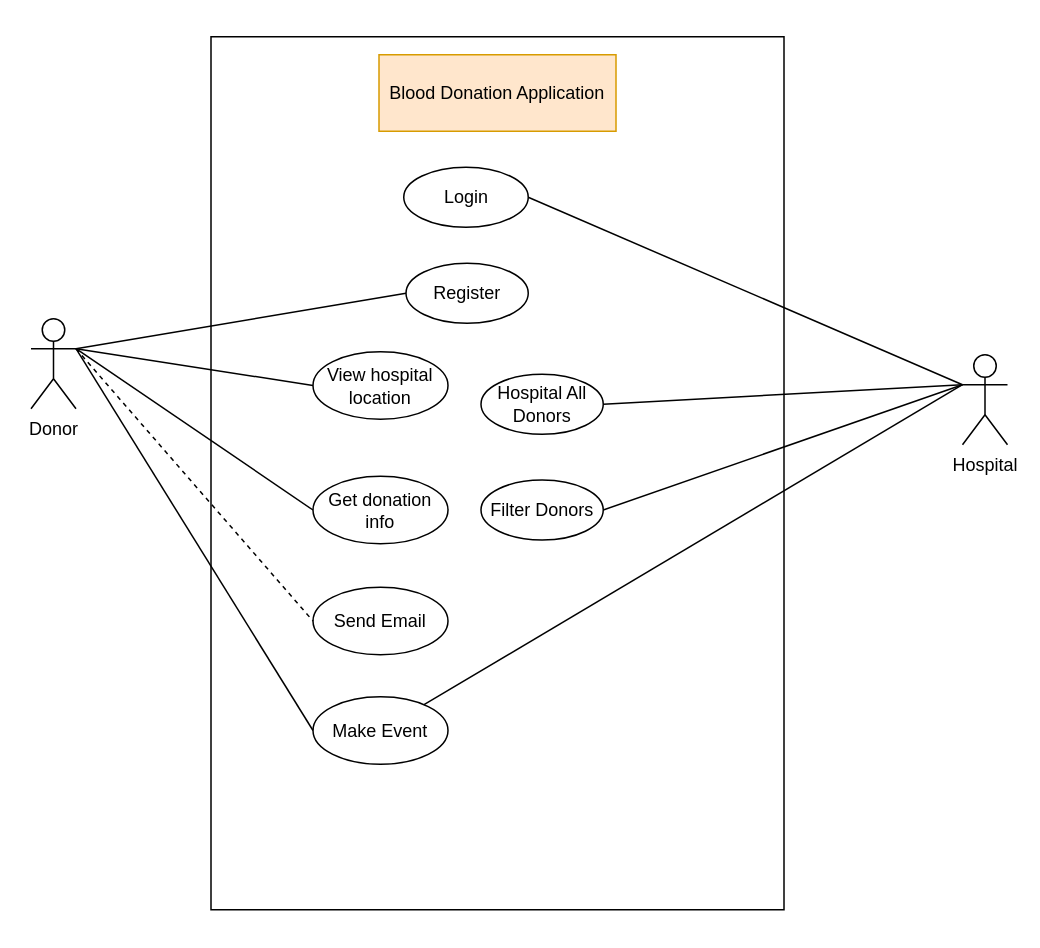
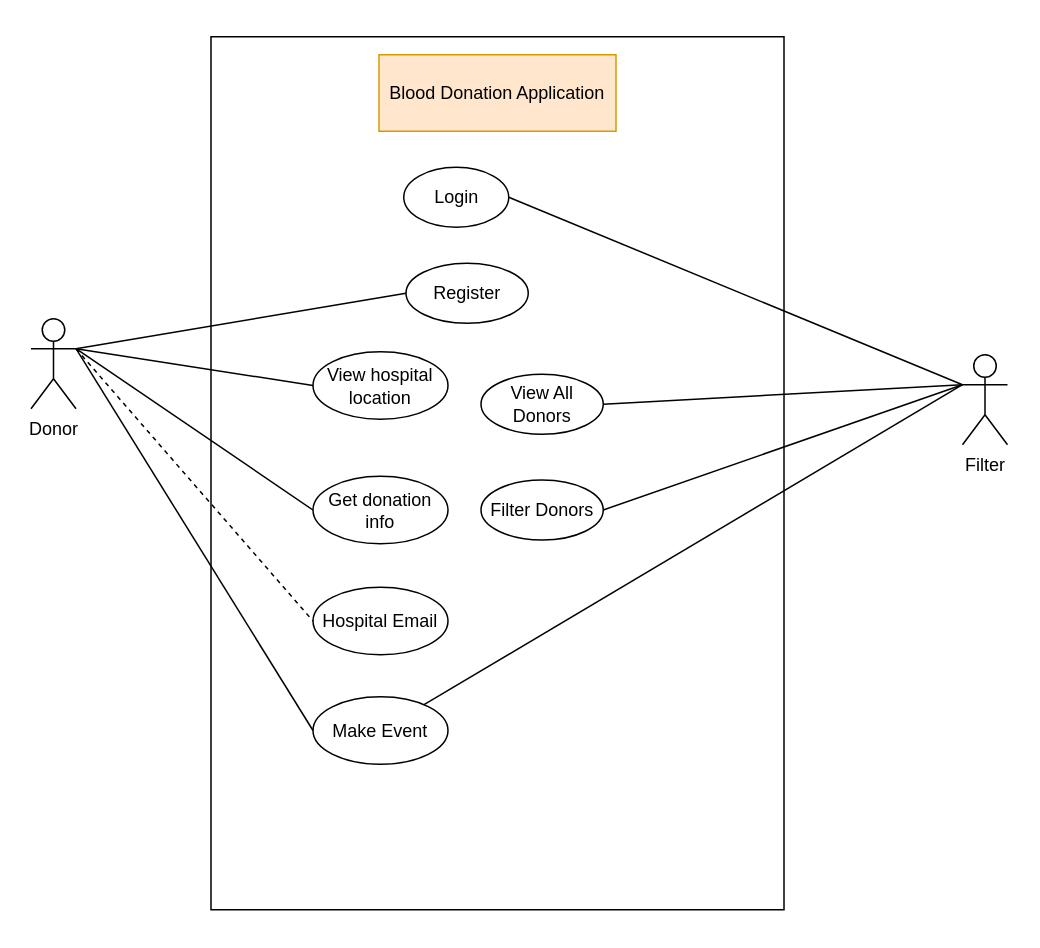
node "Login": size 125x60 -> 105x60
node "Hospital All Donors": label "Hospital All Donors" -> "View All Donors"
node "Hospital": label "Hospital" -> "Filter"
node "Send Email": label "Send Email" -> "Hospital Email"
